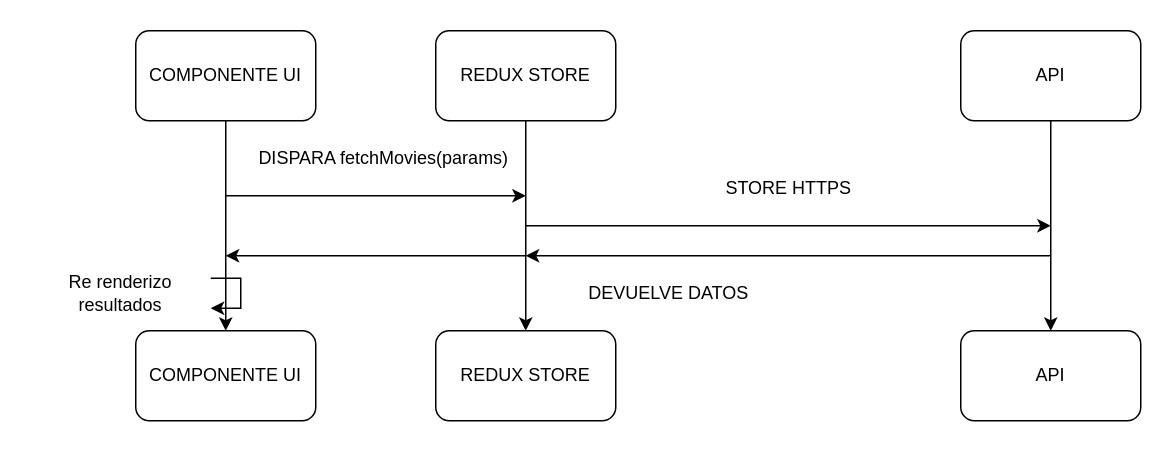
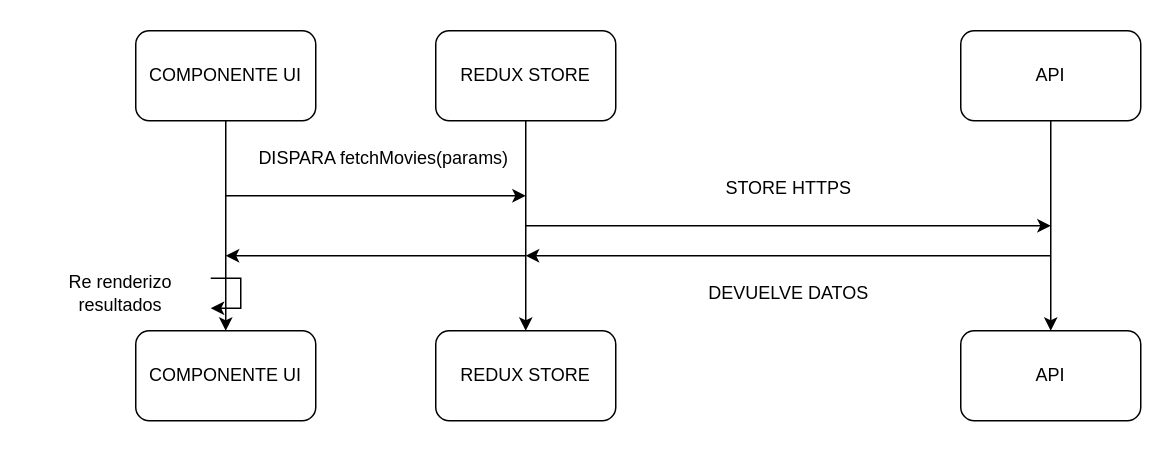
node "DEVUELVE DATOS": moved (668, 293) -> (788, 293)
